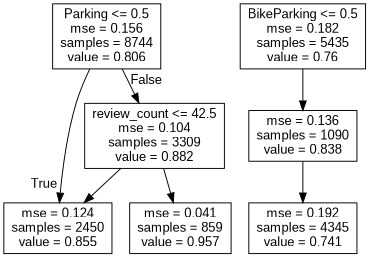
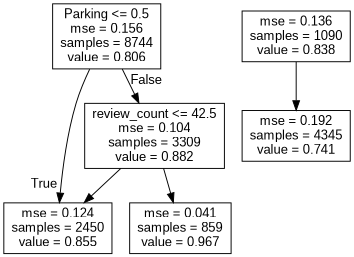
node "BikeParking <= 0.5 mse = 0.182 samples = 5435 value = 0.76": removed
node "mse = 0.041 samples = 859 value = 0.957": label "mse = 0.041 samples = 859 value = 0.957" -> "mse = 0.041 samples = 859 value = 0.967"
